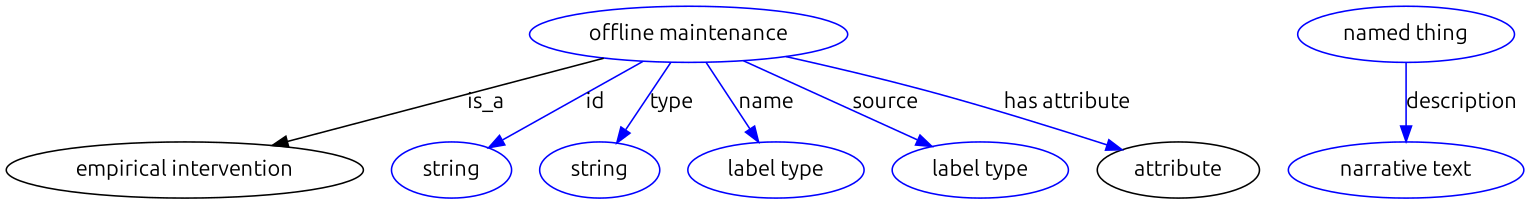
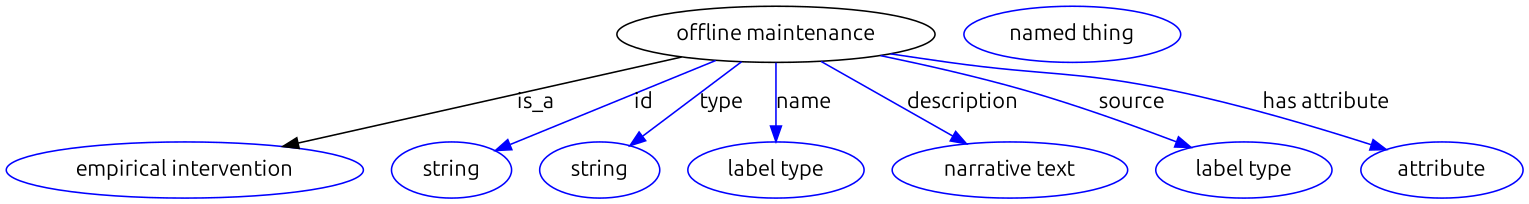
node "offline maintenance": color blue -> black
edge "named thing" -> "narrative text": now "offline maintenance" -> "narrative text"
node "empirical intervention": color black -> blue
node "attribute": color black -> blue
